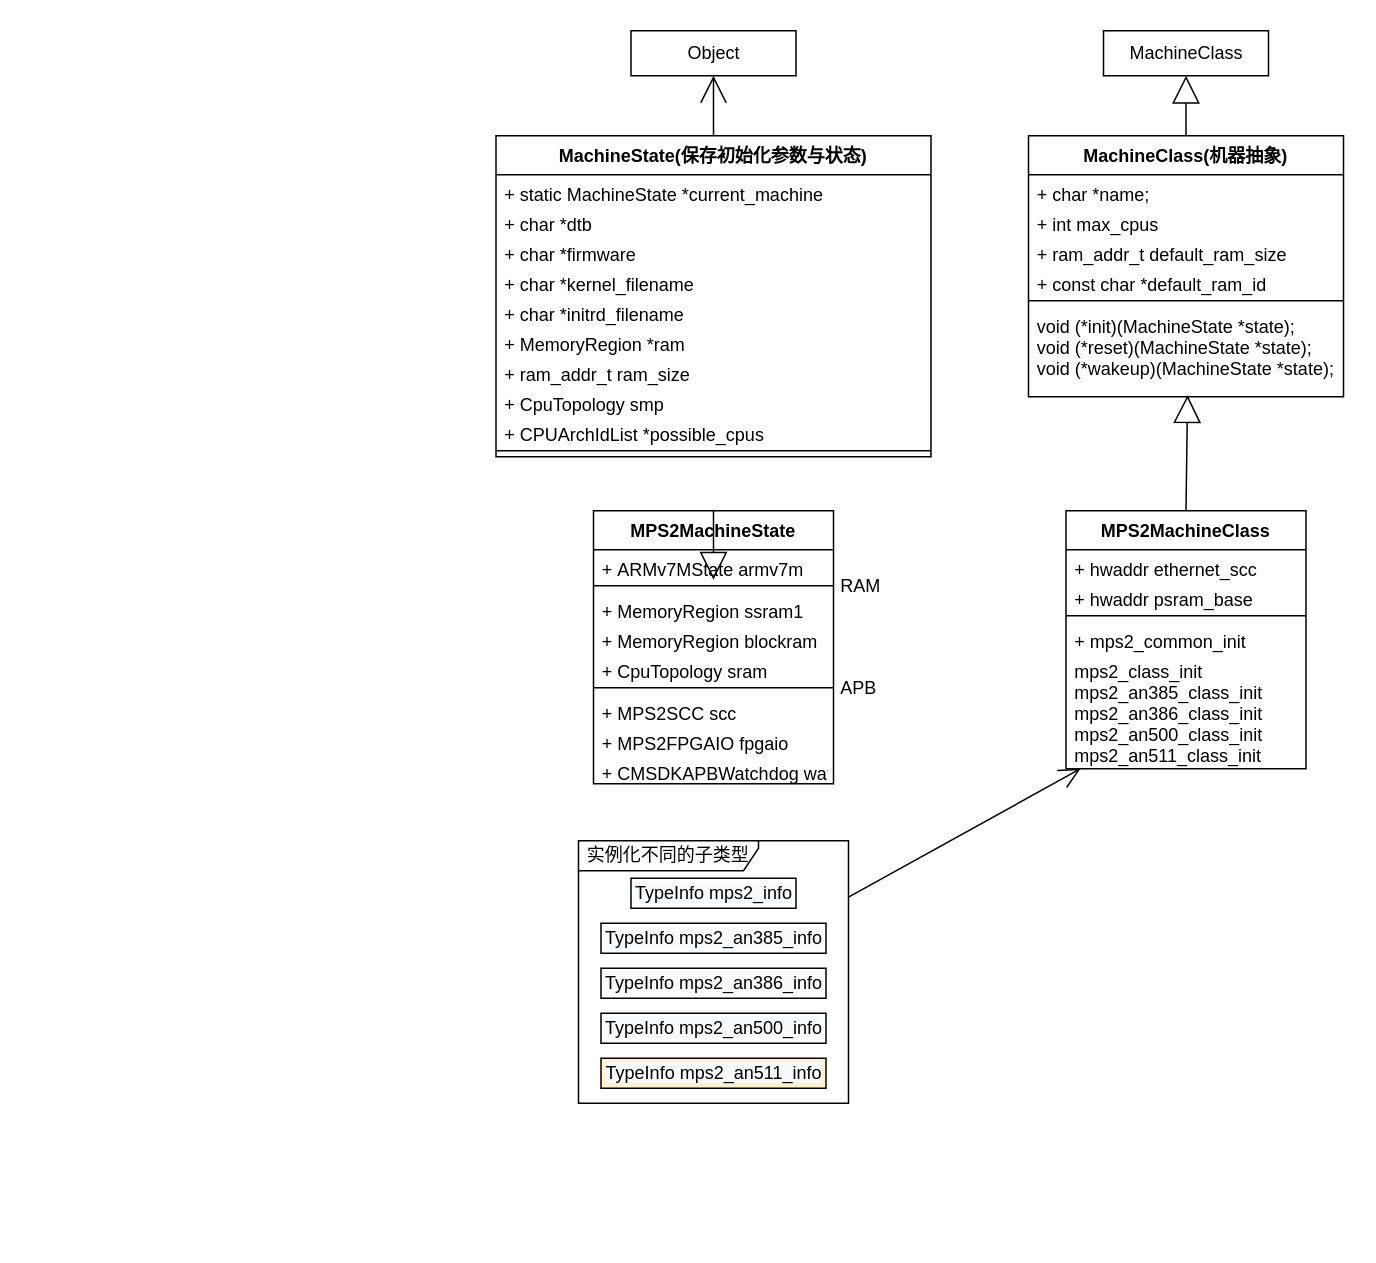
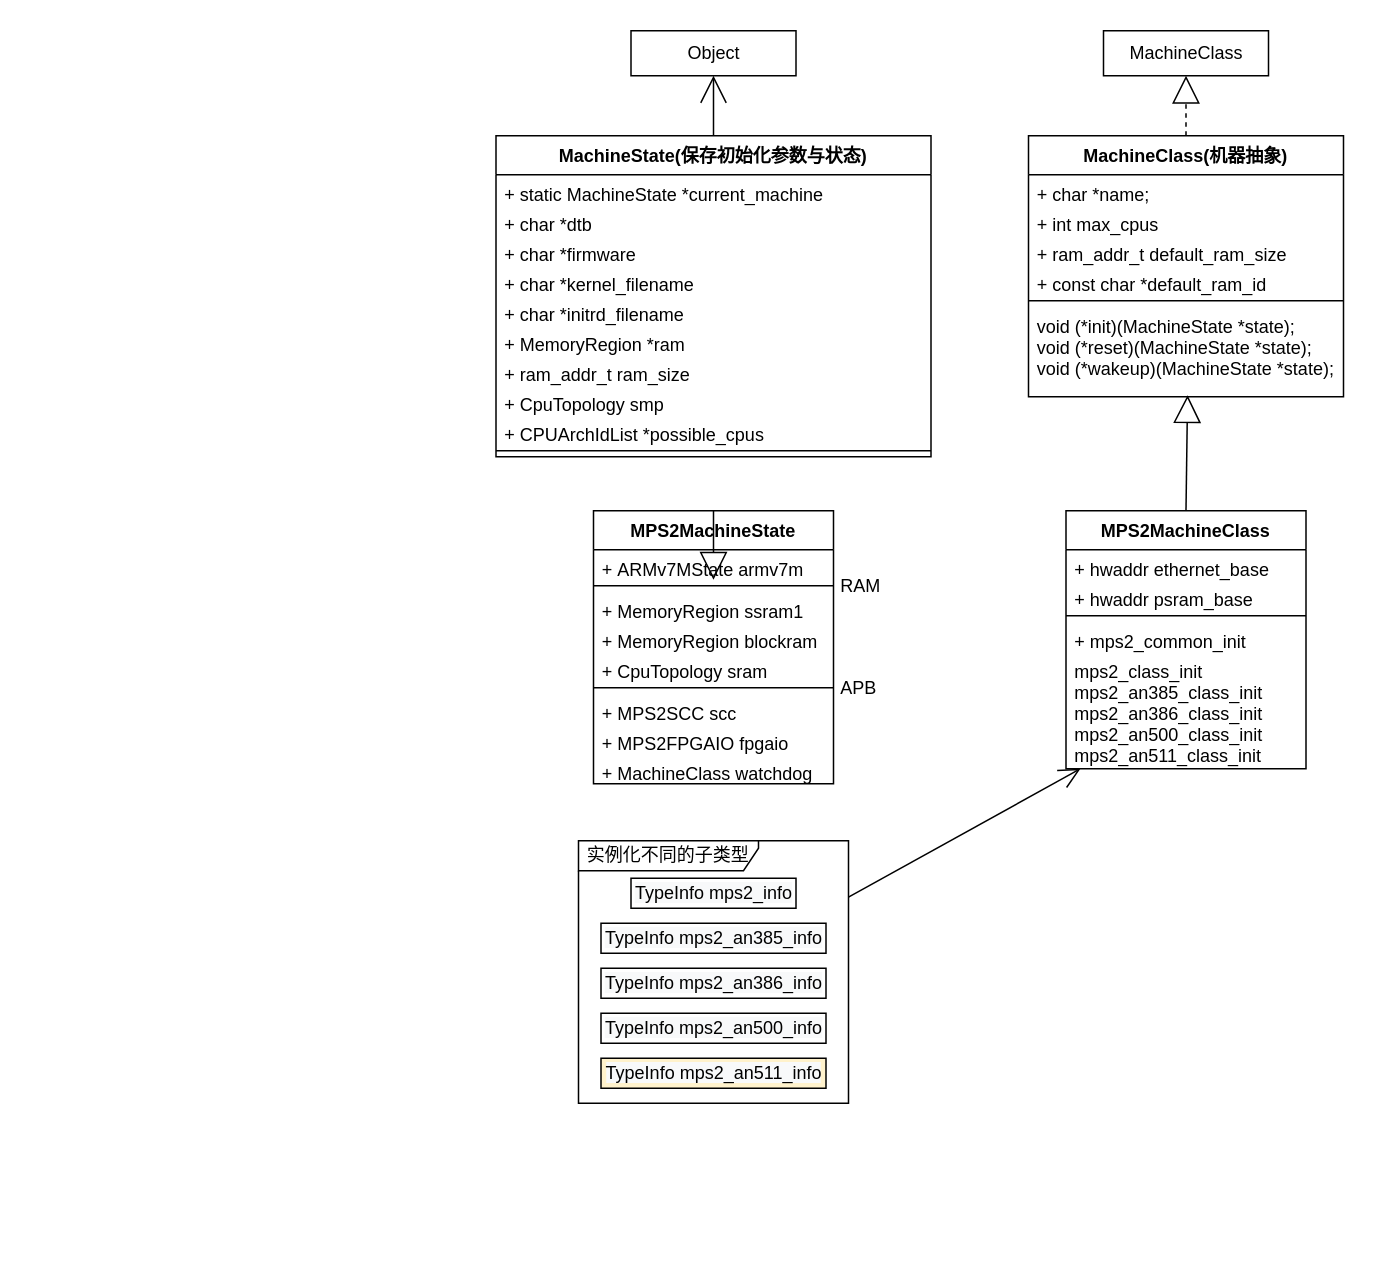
edge "MachineClass(机器抽象)" -> "MachineClass": style solid -> dashed
node "+ hwaddr ethernet_scc": label "+ hwaddr ethernet_scc" -> "+ hwaddr ethernet_base"
node "+ CMSDKAPBWatchdog watchdog": label "+ CMSDKAPBWatchdog watchdog" -> "+ MachineClass watchdog"
